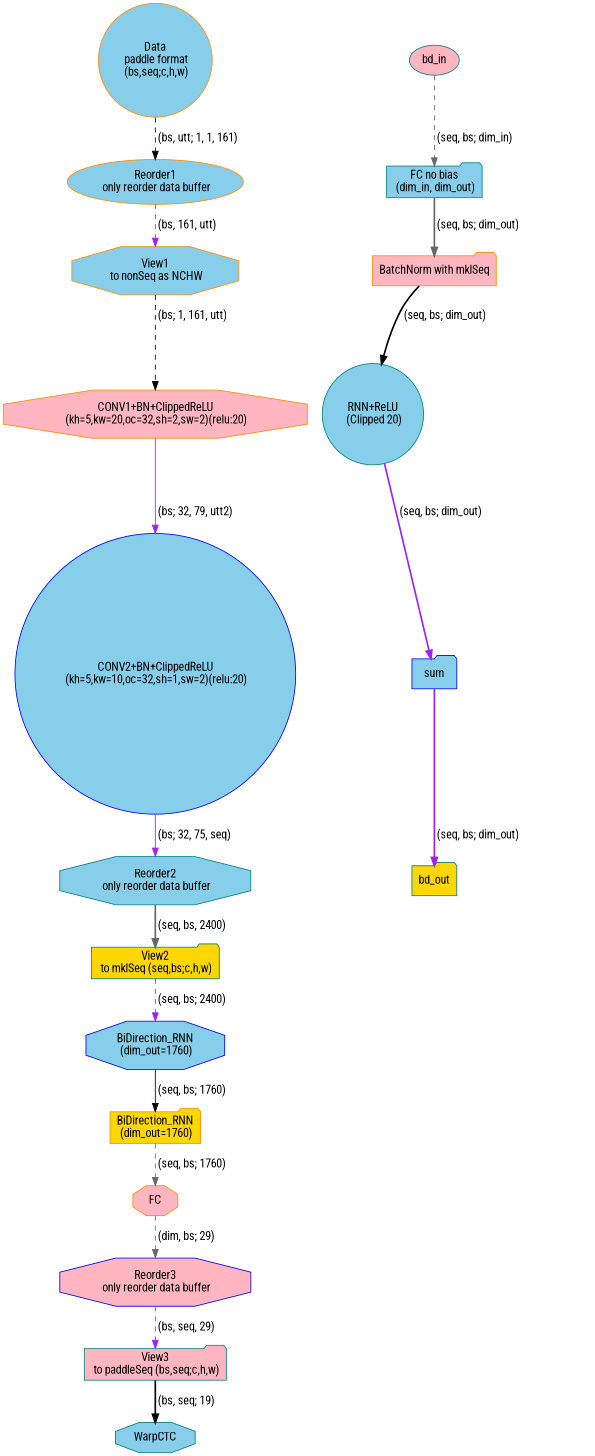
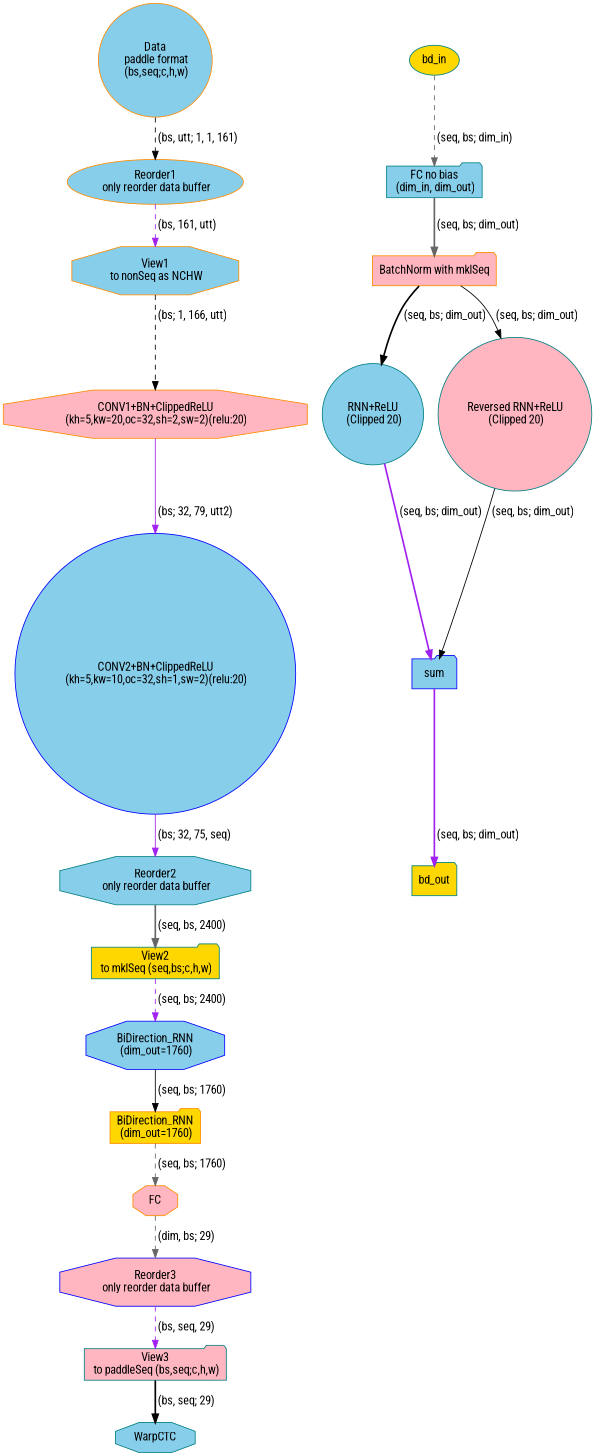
node "bd_in": fillcolor lightpink -> gold
edge "View1 to nonSeq as NCHW" -> "CONV1+BN+ClippedReLU (kh=5,kw=20,oc=32,sh=2,sw=2)(relu:20)": label " (bs; 1, 161, utt)" -> " (bs; 1, 166, utt)"
node "Reversed RNN+ReLU (Clipped 20)": added
edge "View3 to paddleSeq (bs,seq;c,h,w)" -> "WarpCTC": label " (bs, seq; 19)" -> " (bs, seq; 29)"
